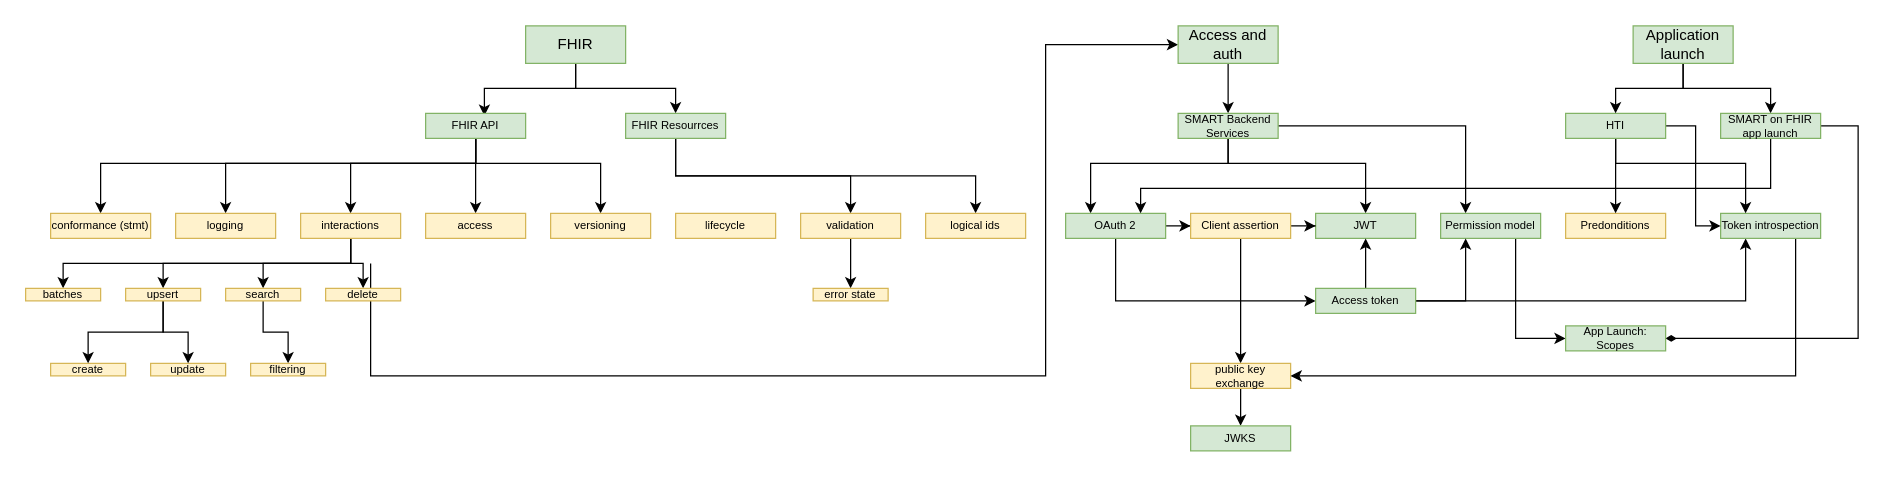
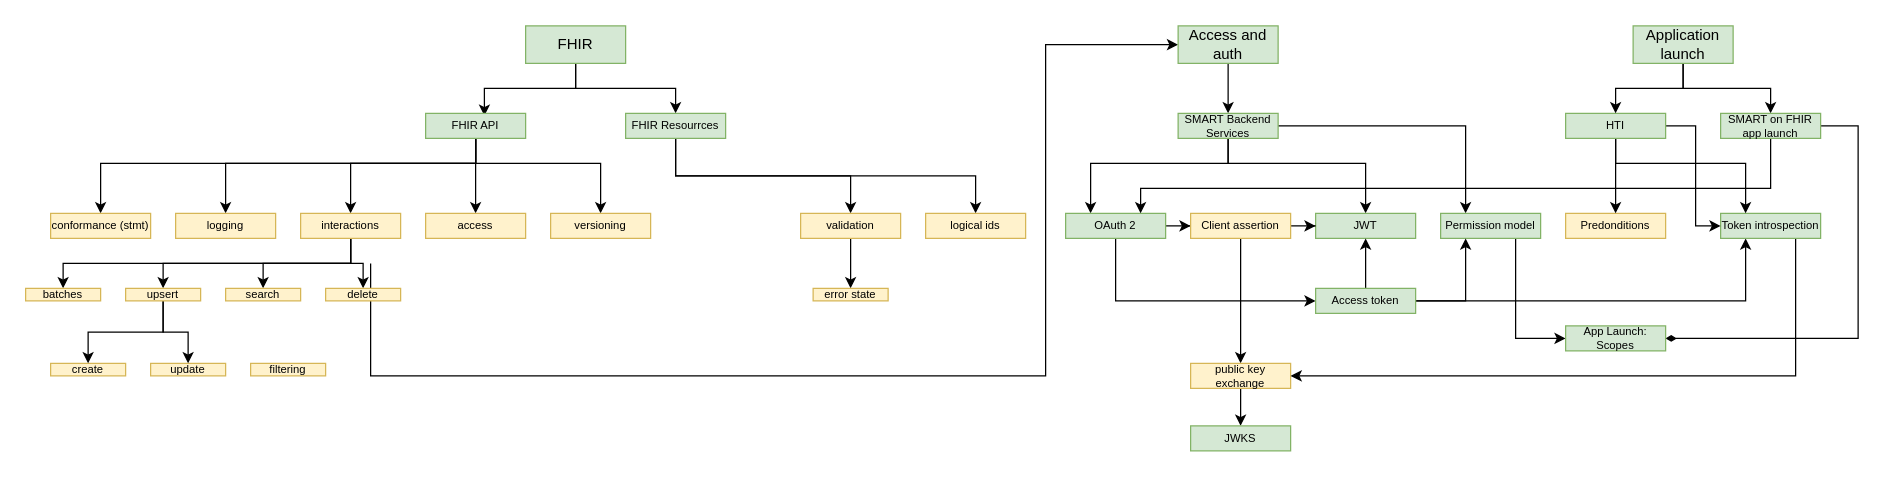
node "lifecycle": removed
edge "search" -> "filtering": removed
